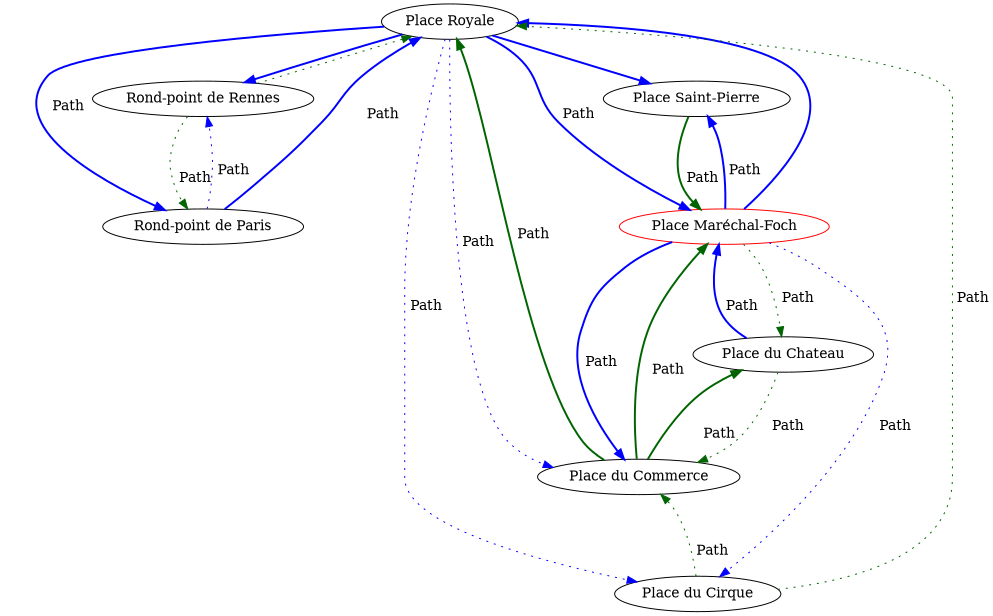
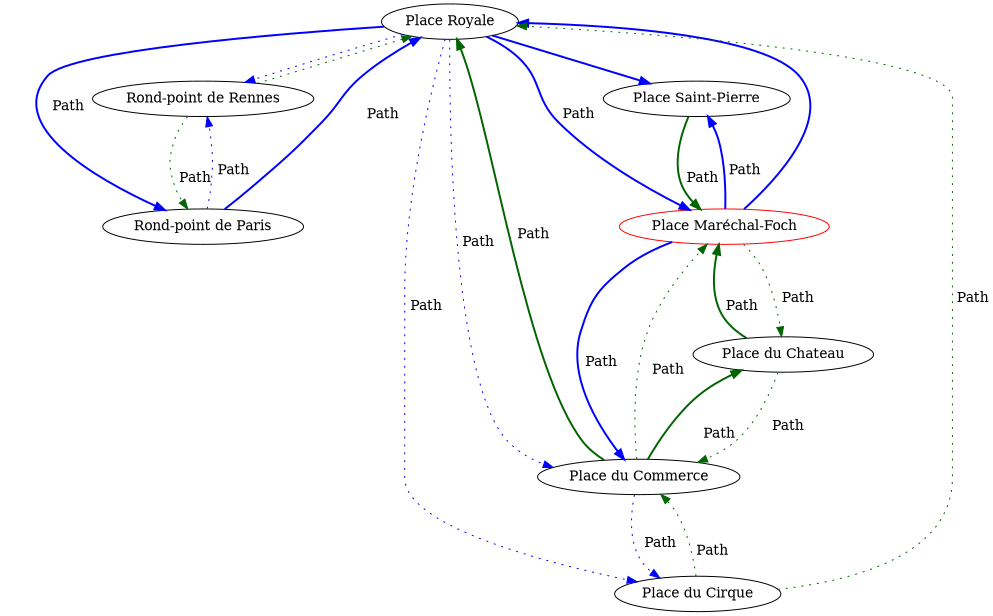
edge "Place Royale" -> "Rond-point de Rennes": style bold -> dotted
edge "Place du Chateau" -> "Place Maréchal-Foch": color blue -> darkgreen
edge "Place du Commerce" -> "Place Maréchal-Foch": style bold -> dotted
edge "Place Maréchal-Foch" -> "Place du Cirque": now "Place du Commerce" -> "Place du Cirque"
